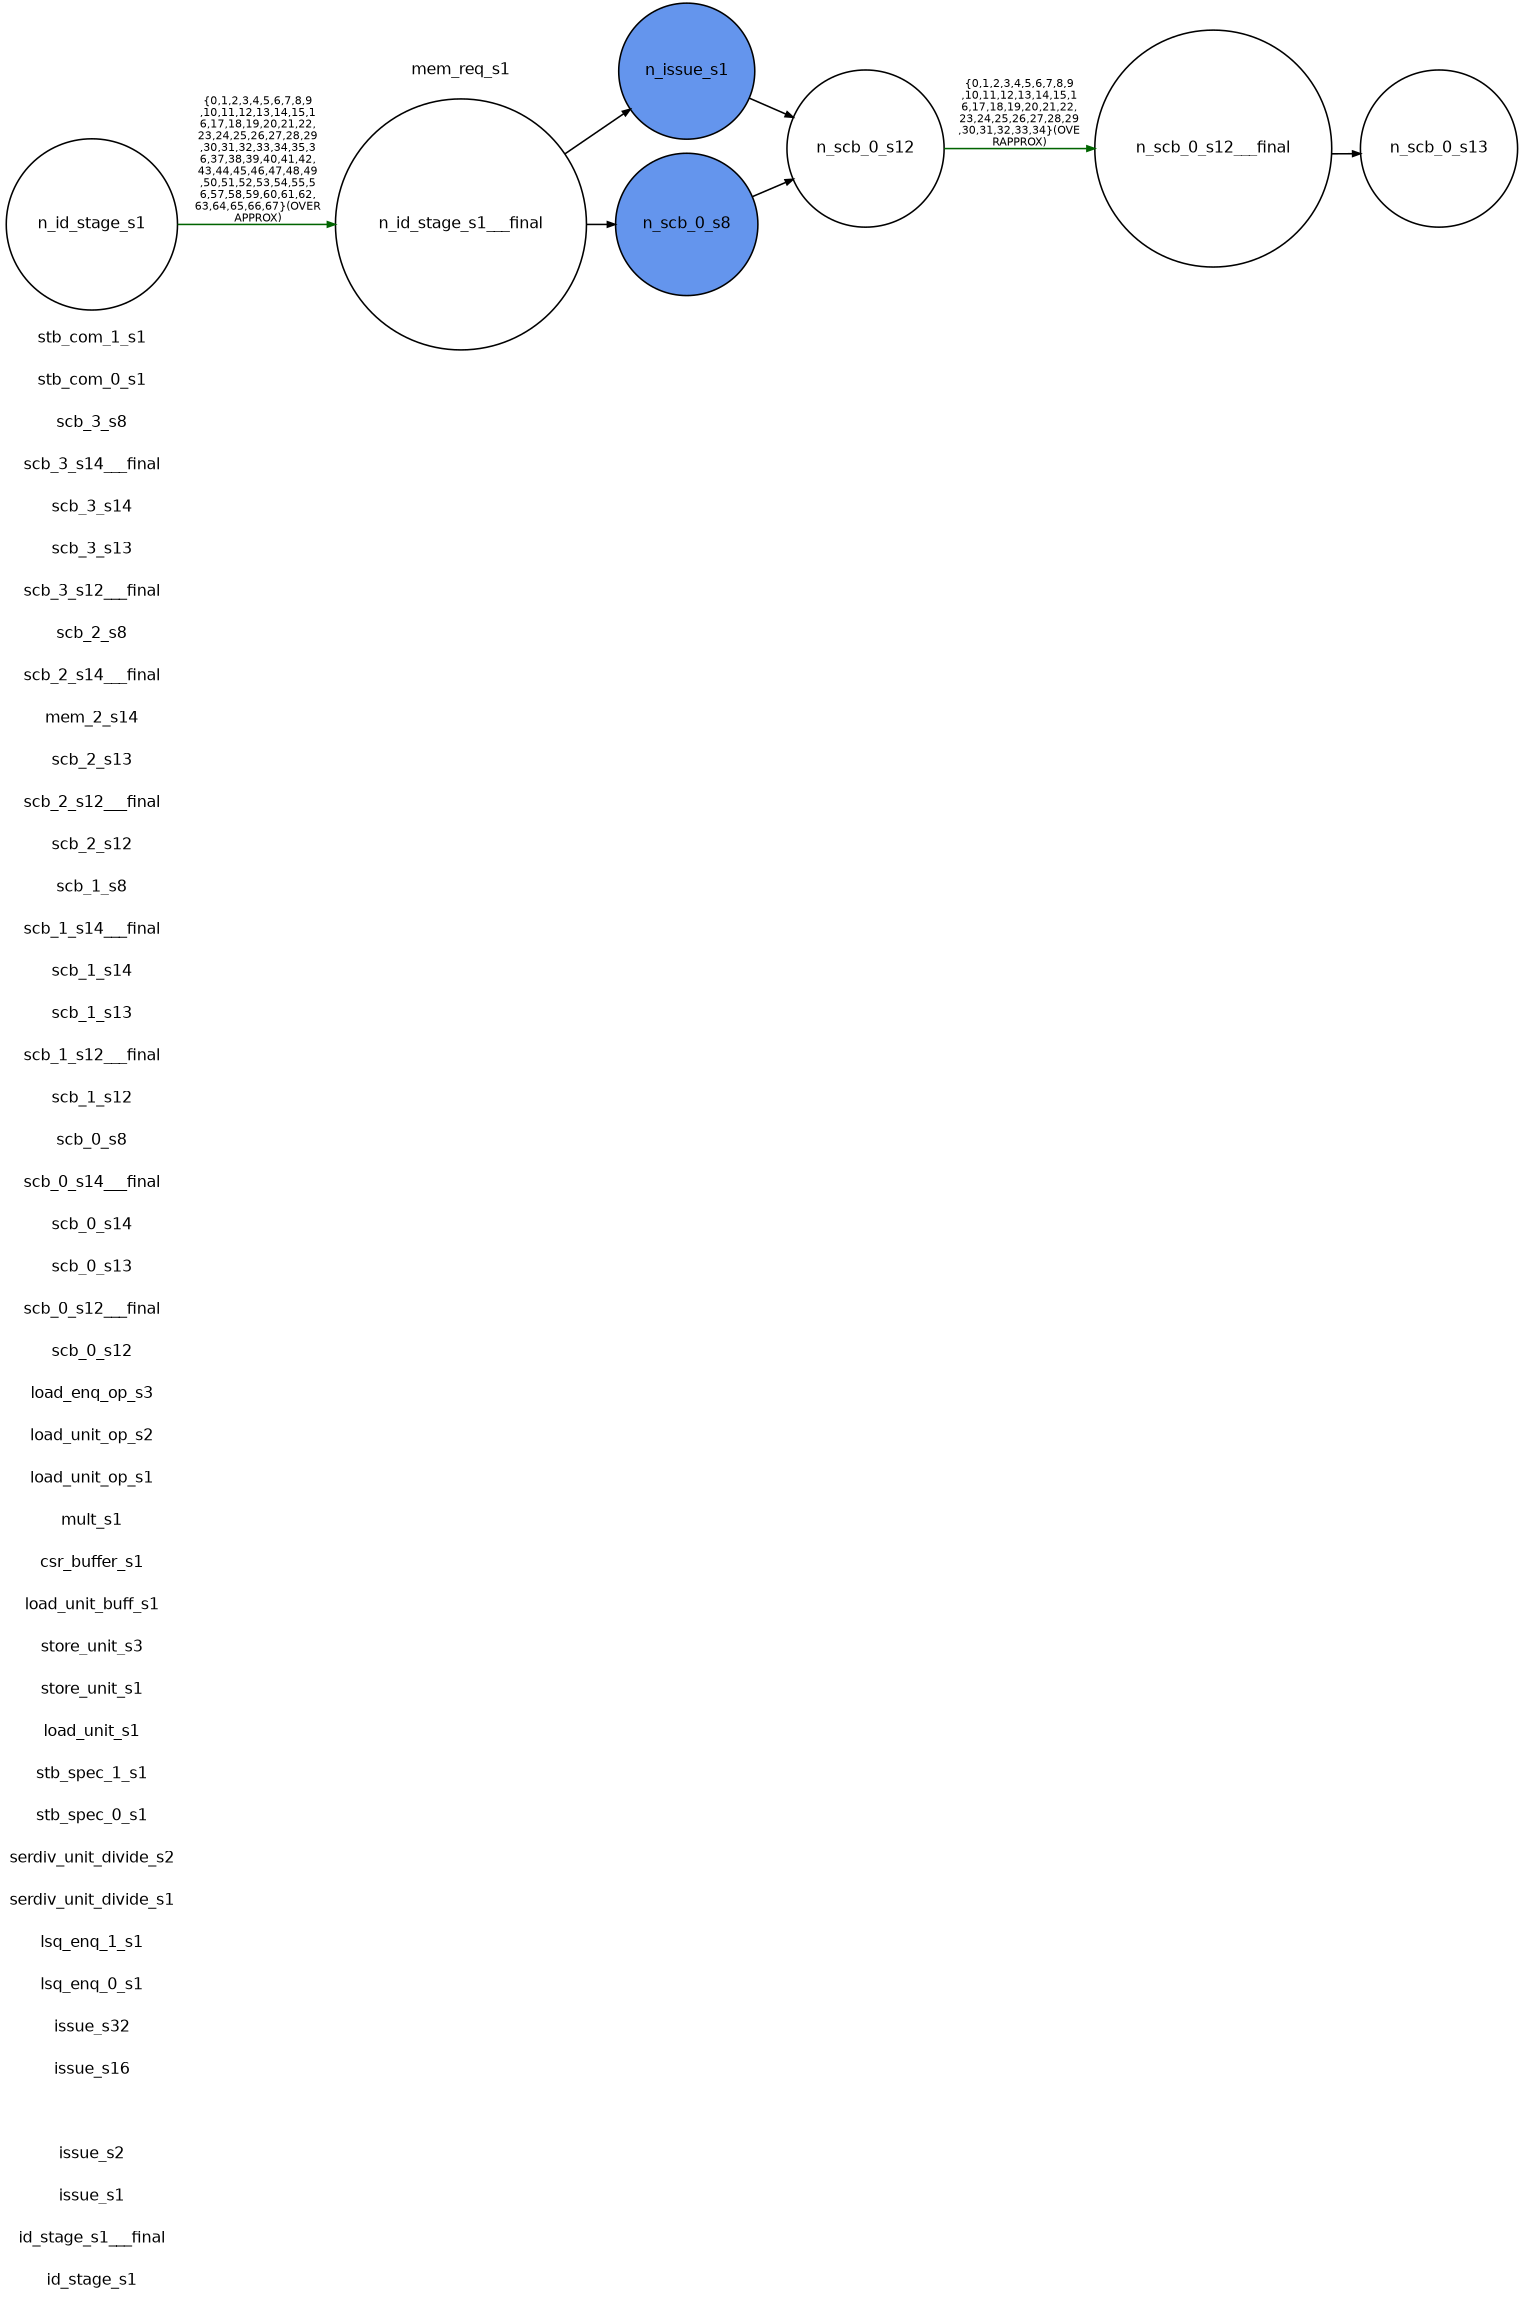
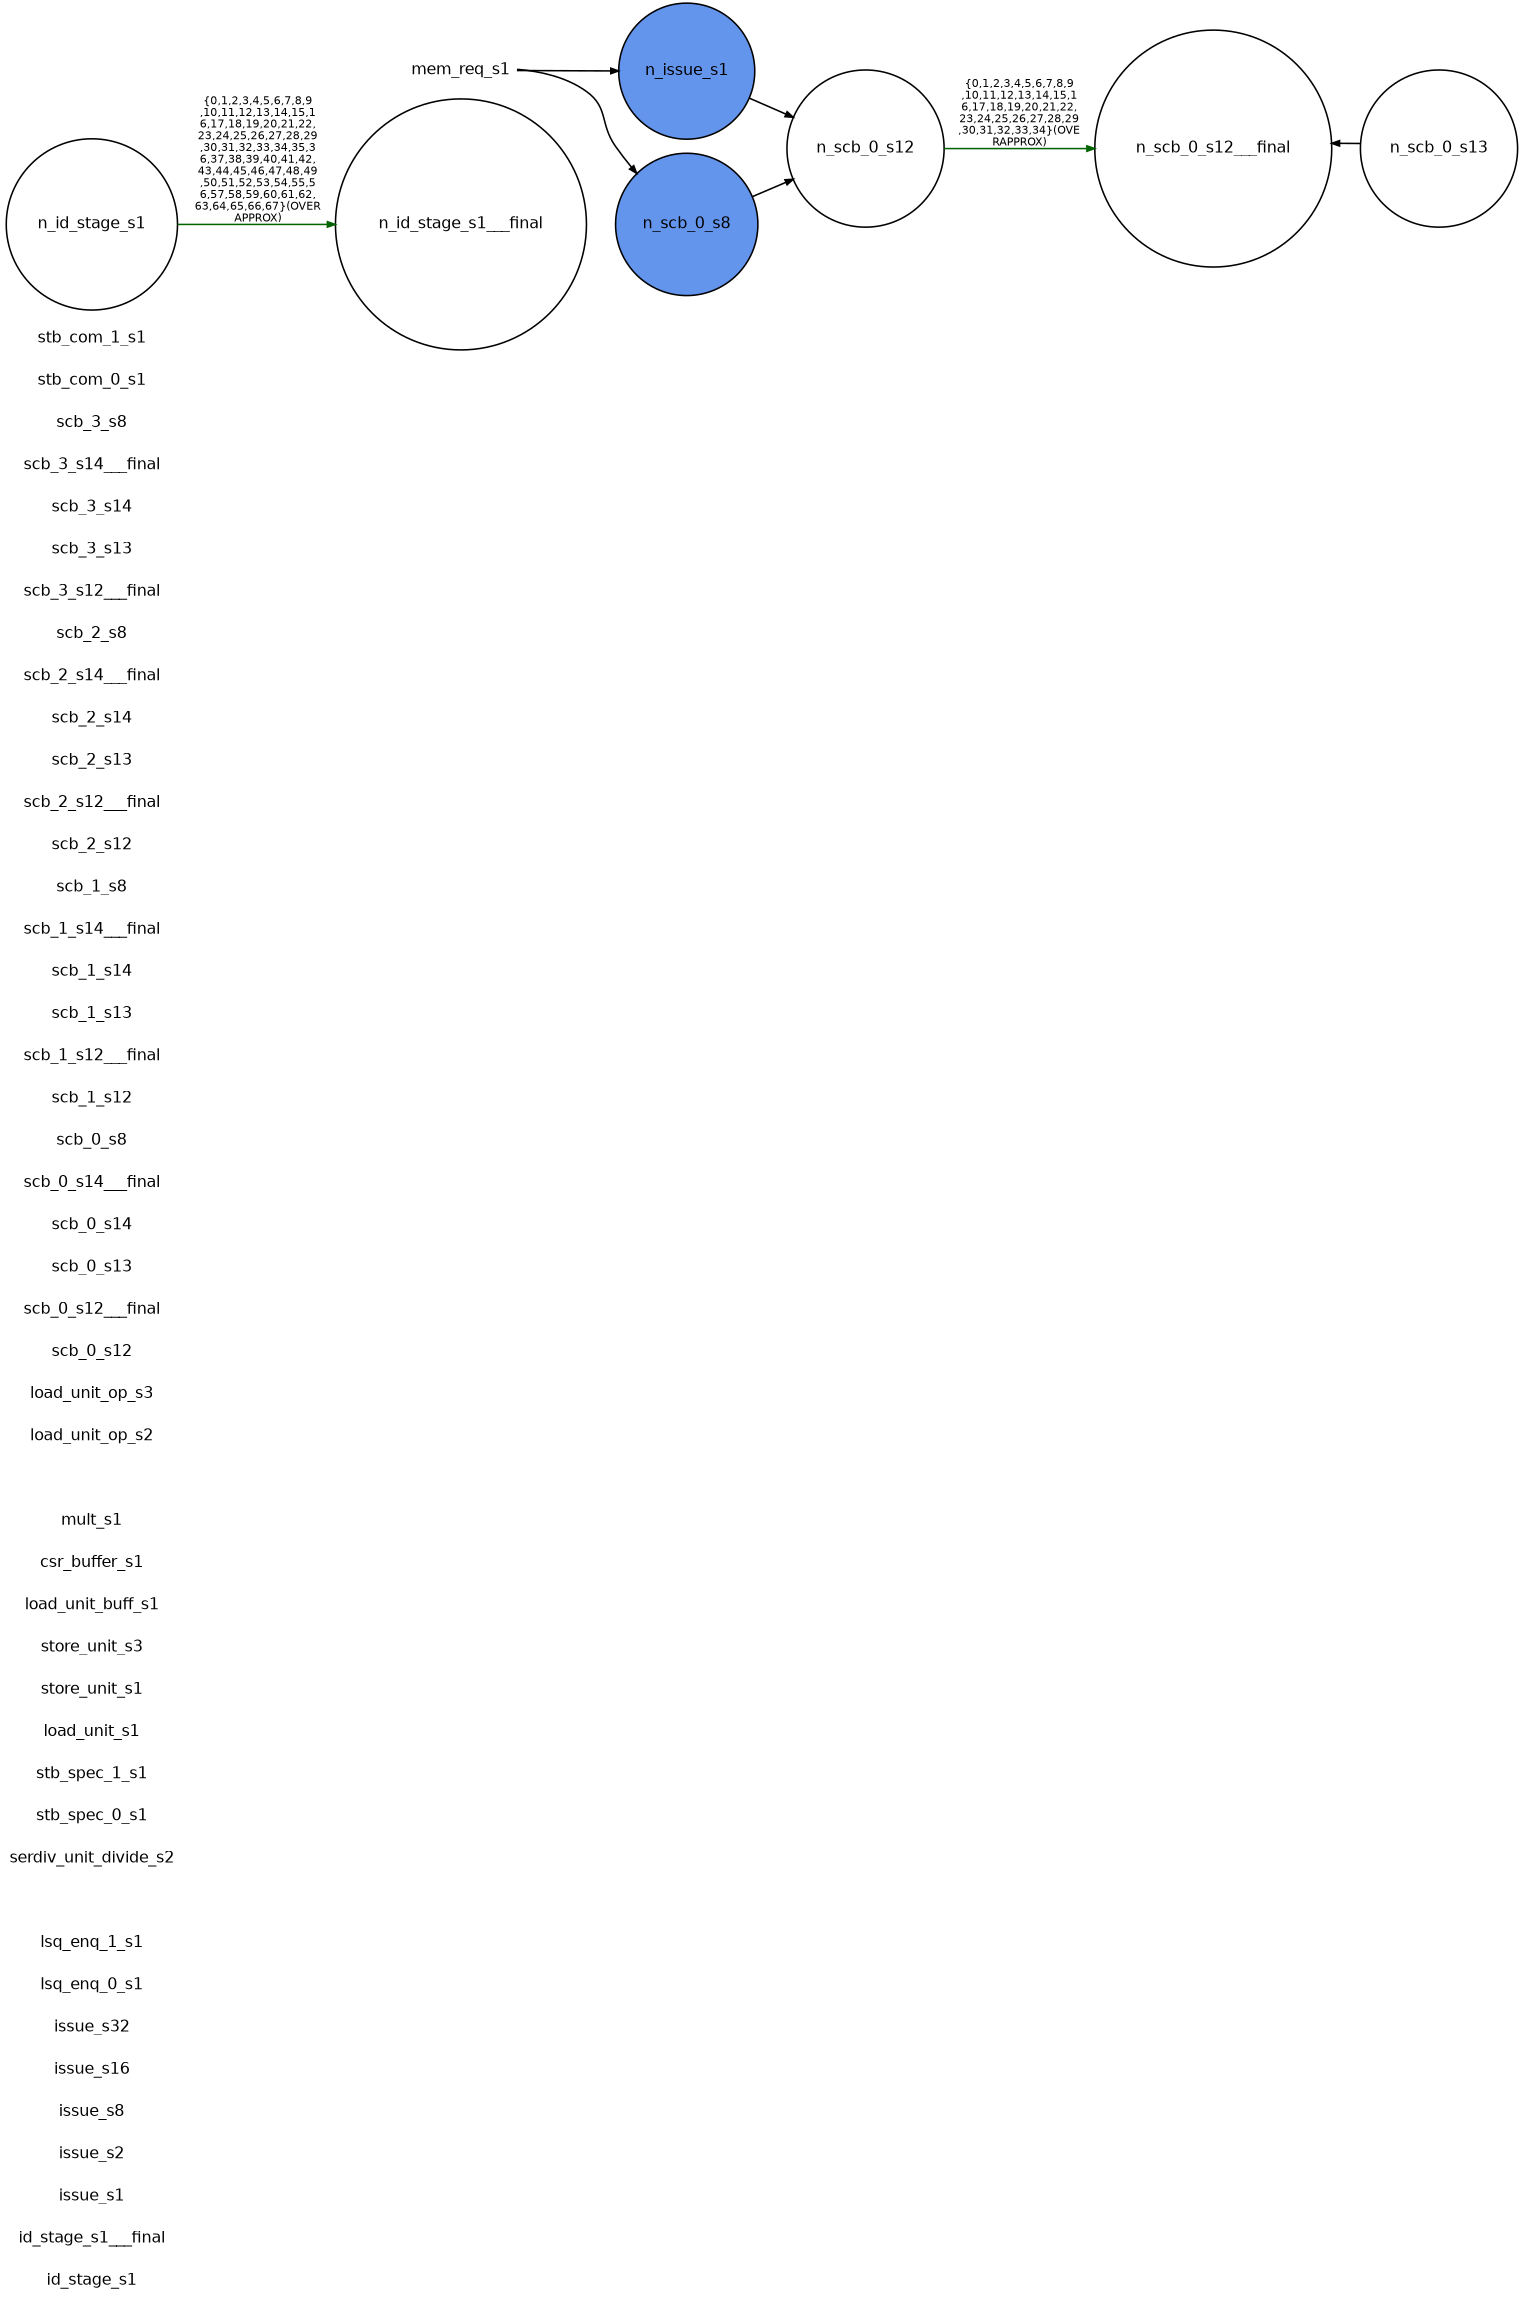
edge "n_id_stage_s1___final" -> "n_issue_s1": now "mem_req_s1" -> "n_issue_s1"
edge "n_scb_0_s12___final" -> "n_scb_0_s13": reversed
edge "n_id_stage_s1___final" -> "n_scb_0_s8": now "mem_req_s1" -> "n_scb_0_s8"
node "mem_2_s14": label "mem_2_s14" -> "scb_2_s14"
node "load_enq_op_s3": label "load_enq_op_s3" -> "load_unit_op_s3"
node "load_unit_op_s1": removed
node "serdiv_unit_divide_s1": removed
node "issue_s8": added
